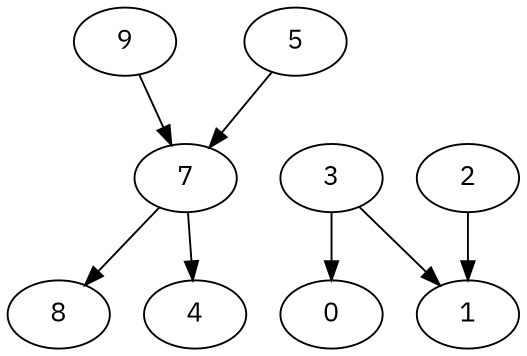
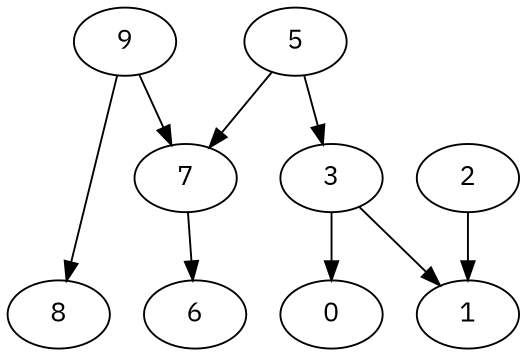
edge "5" -> "3": added
edge "7" -> "8": now "9" -> "8"
node "4": label "4" -> "6"
